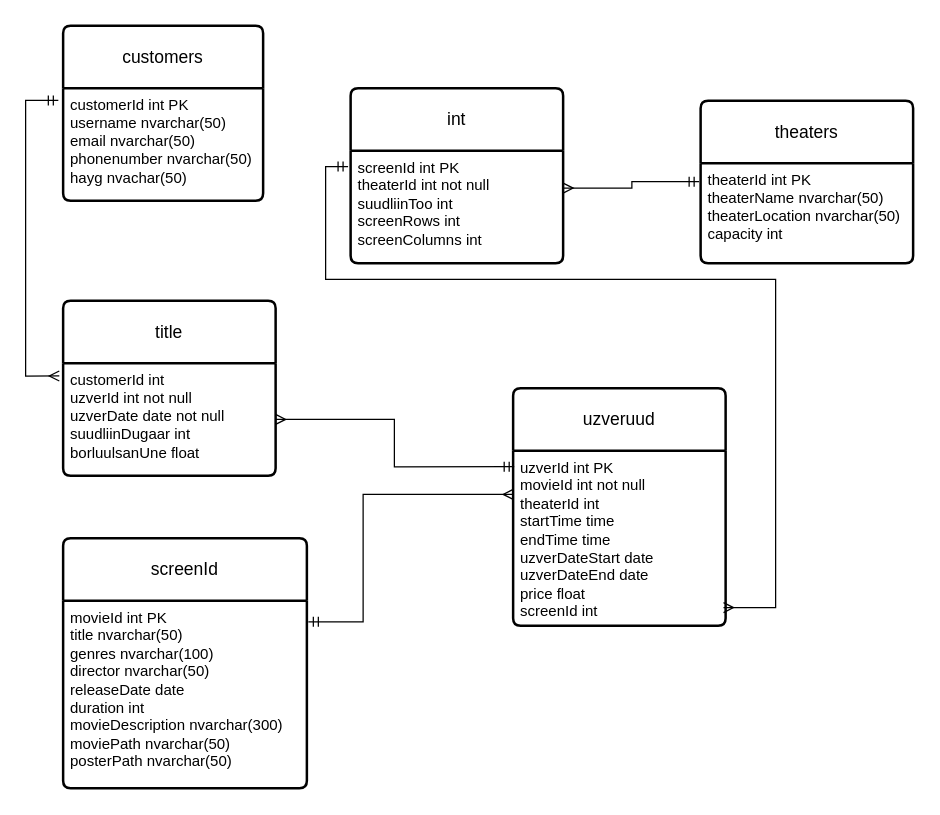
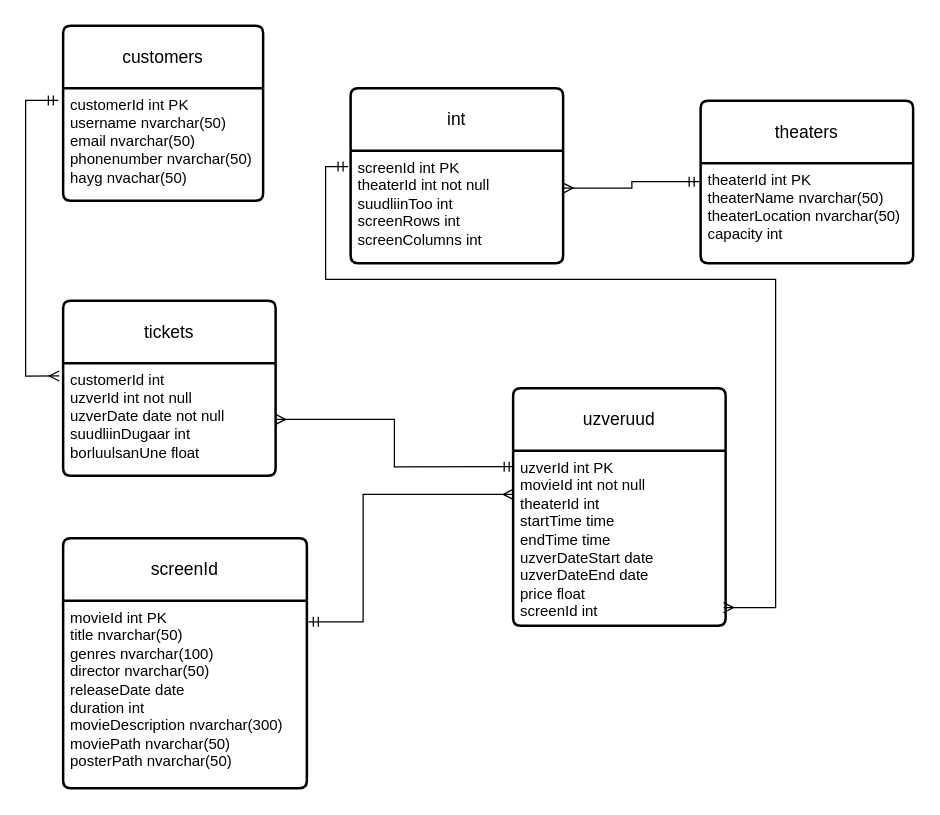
node "title": label "title" -> "tickets"
